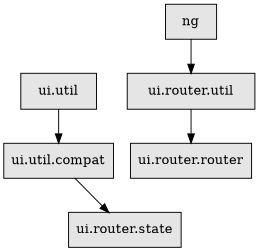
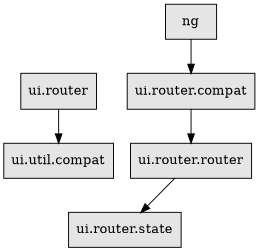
node "ui.util": label "ui.util" -> "ui.router"
node "ui.router.util": label "ui.router.util" -> "ui.router.compat"
edge "ui.util.compat" -> "ui.router.state": now "ui.router.router" -> "ui.router.state"
